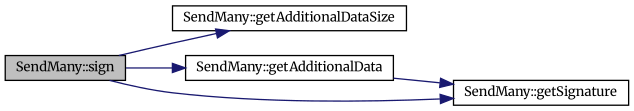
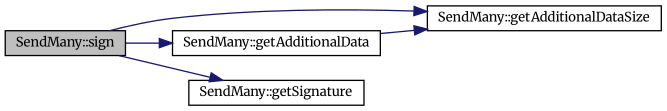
edge "SendMany::getAdditionalData" -> "SendMany::getSignature": now "SendMany::getAdditionalData" -> "SendMany::getAdditionalDataSize"
